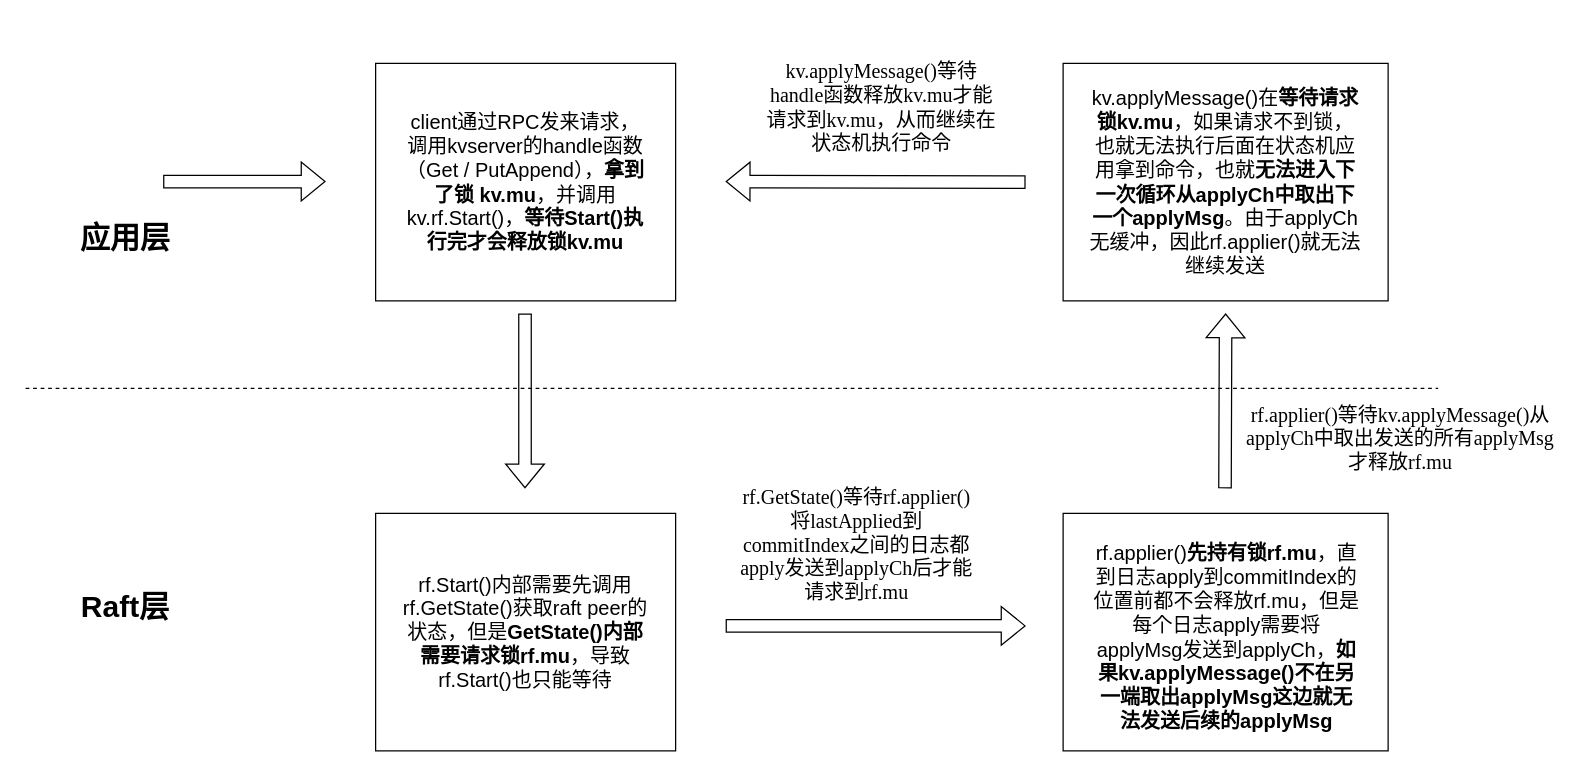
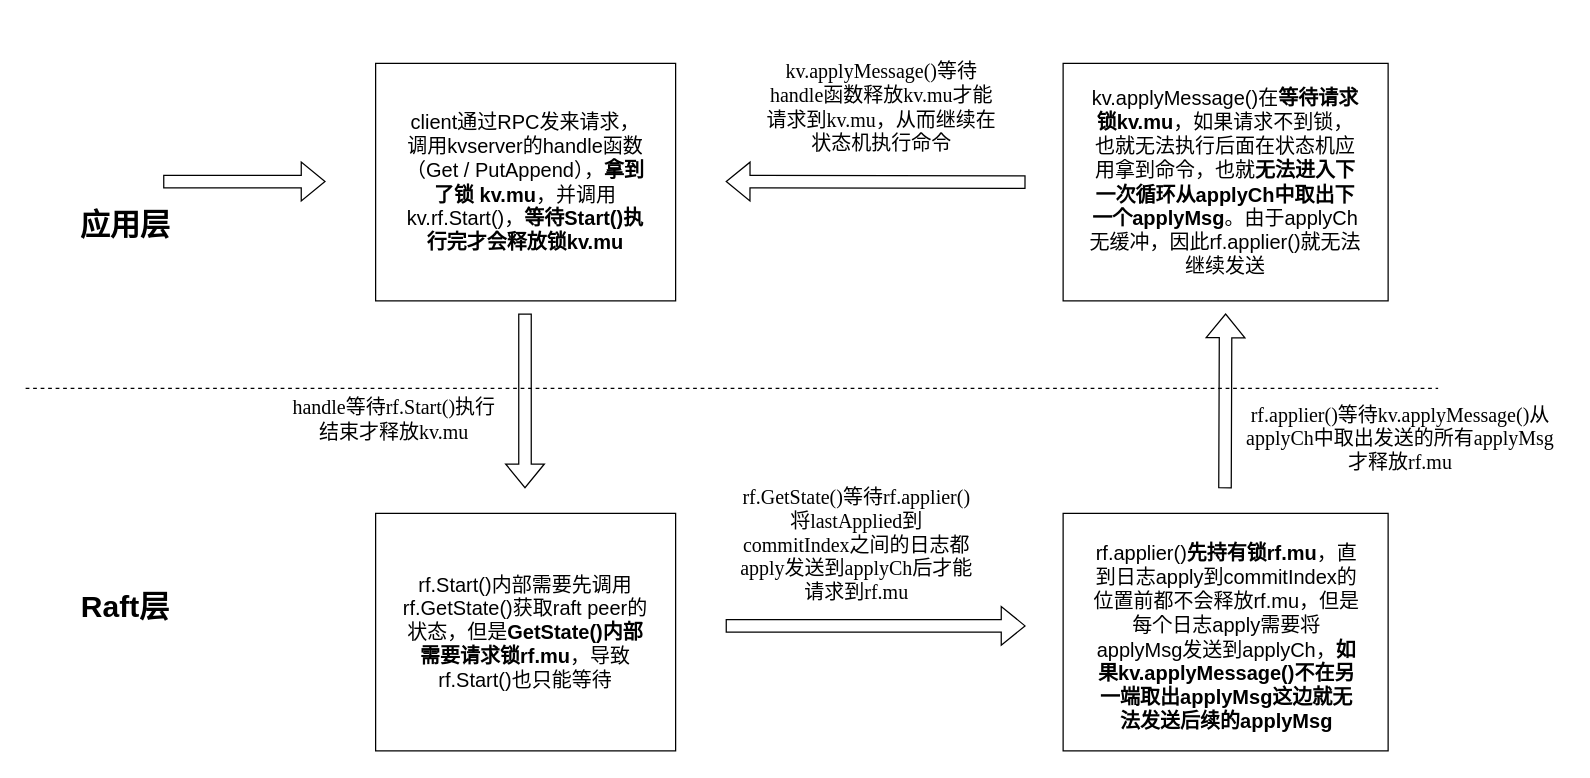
node "应用层": moved (126, 238) -> (126, 226)
node "handle等待rf.Start()执行结束才释放kv.mu": added
